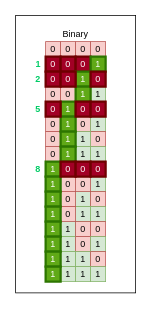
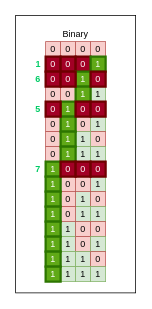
node "2": label "2" -> "6"
node "8": label "8" -> "7"
